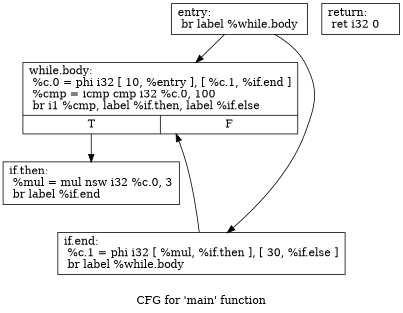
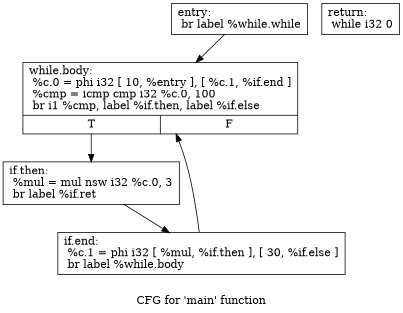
node "entry:": text "br label %while.body" -> "br label %while.while"
node "return:": text "ret i32 0" -> "while i32 0"
edge "entry:" -> "if.end:": now "if.then:" -> "if.end:"
node "if.then:": text "br label %if.end" -> "br label %if.ret"
